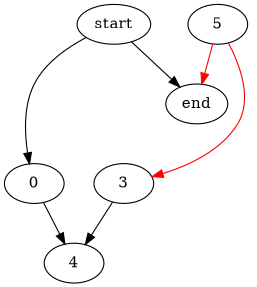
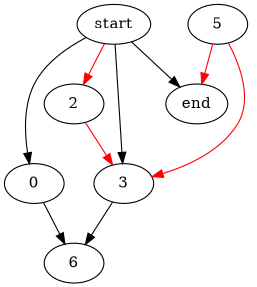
edge "start" -> "3": added
node "2": added
node "4": label "4" -> "6"
